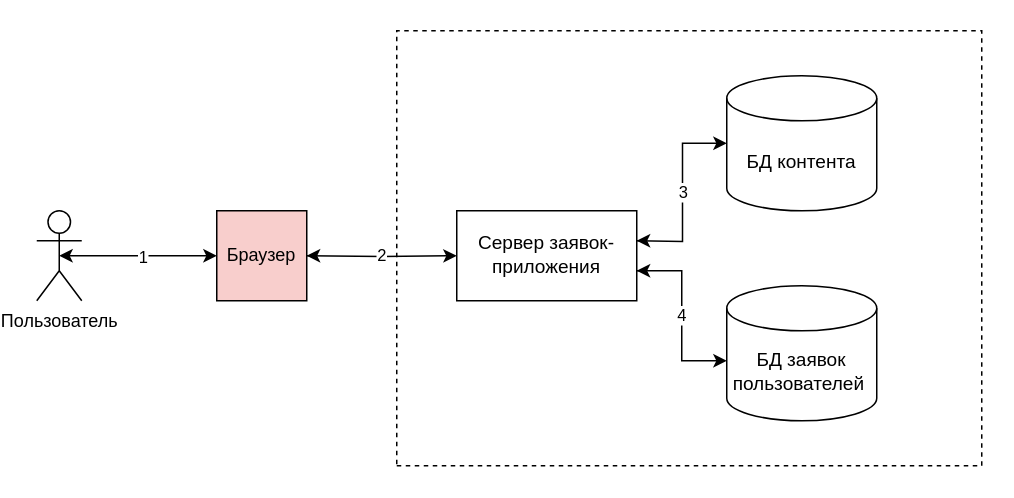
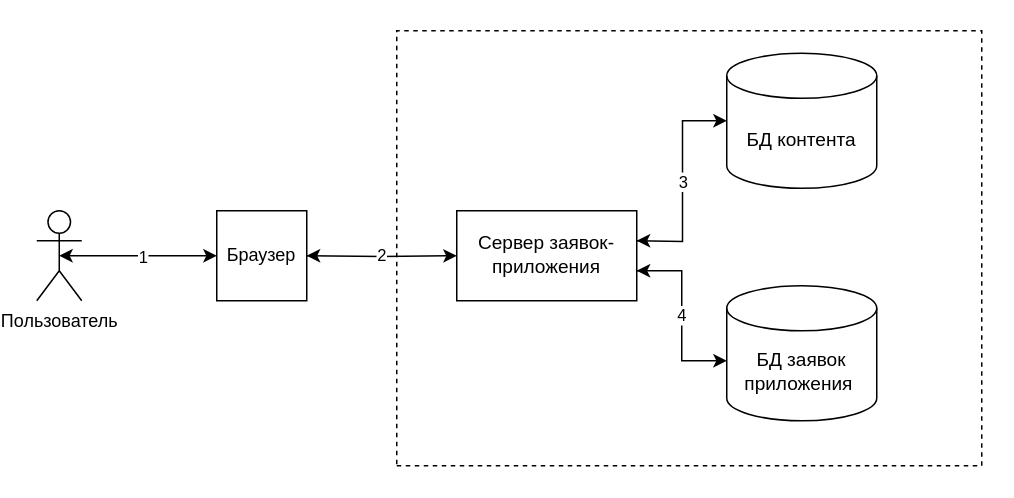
node "БД контента": moved (802, 143) -> (802, 121)
node "Браузер": fillcolor #f8cecc -> #ffffff
node "БД заявок пользователей": label "БД заявок пользователей" -> "БД заявок приложения"
